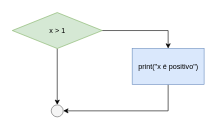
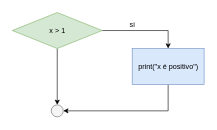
node "si": added
